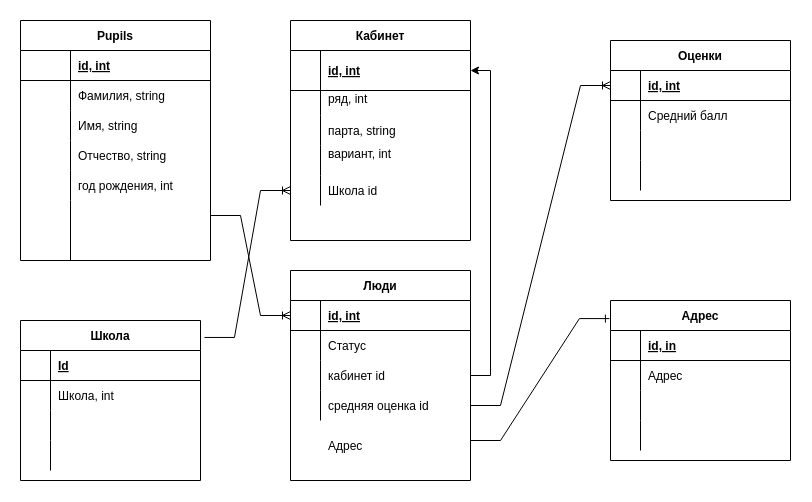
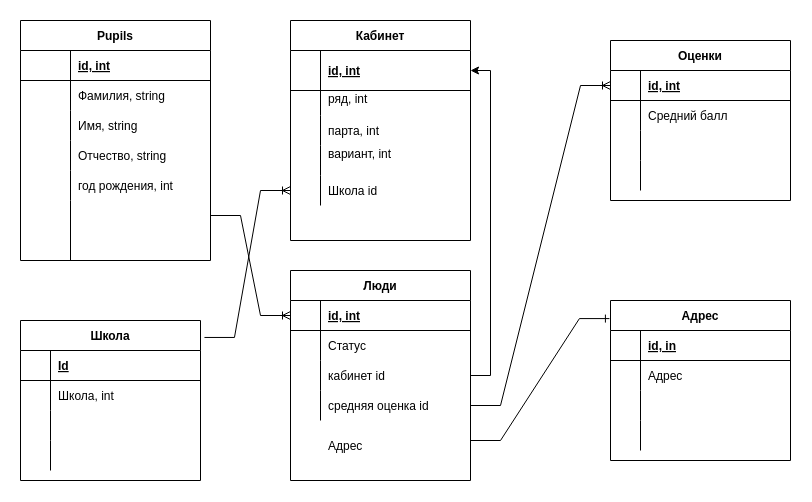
node "парта, string": label "парта, string" -> "парта, int"
